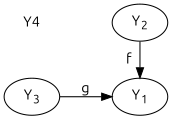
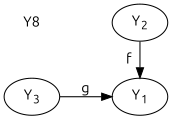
node "Y4": label "Y4" -> "Y8"
